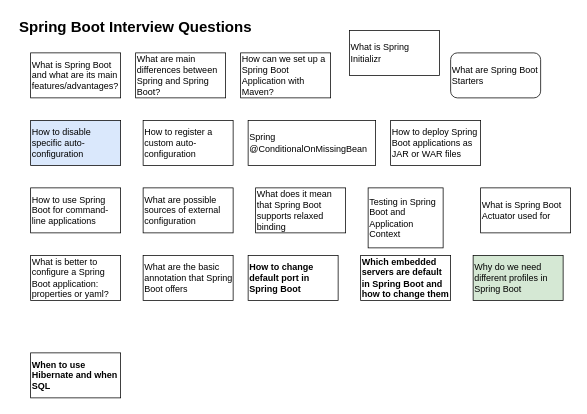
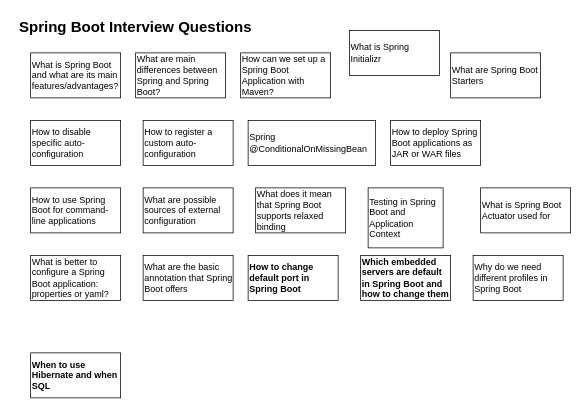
node "What are Spring Boot Starters": shape rounded rectangle -> rectangle
node "How to disable specific auto-configuration": fillcolor #dae8fc -> #ffffff
node "Why do we need different profiles in Spring Boot": fillcolor #d5e8d4 -> #ffffff
